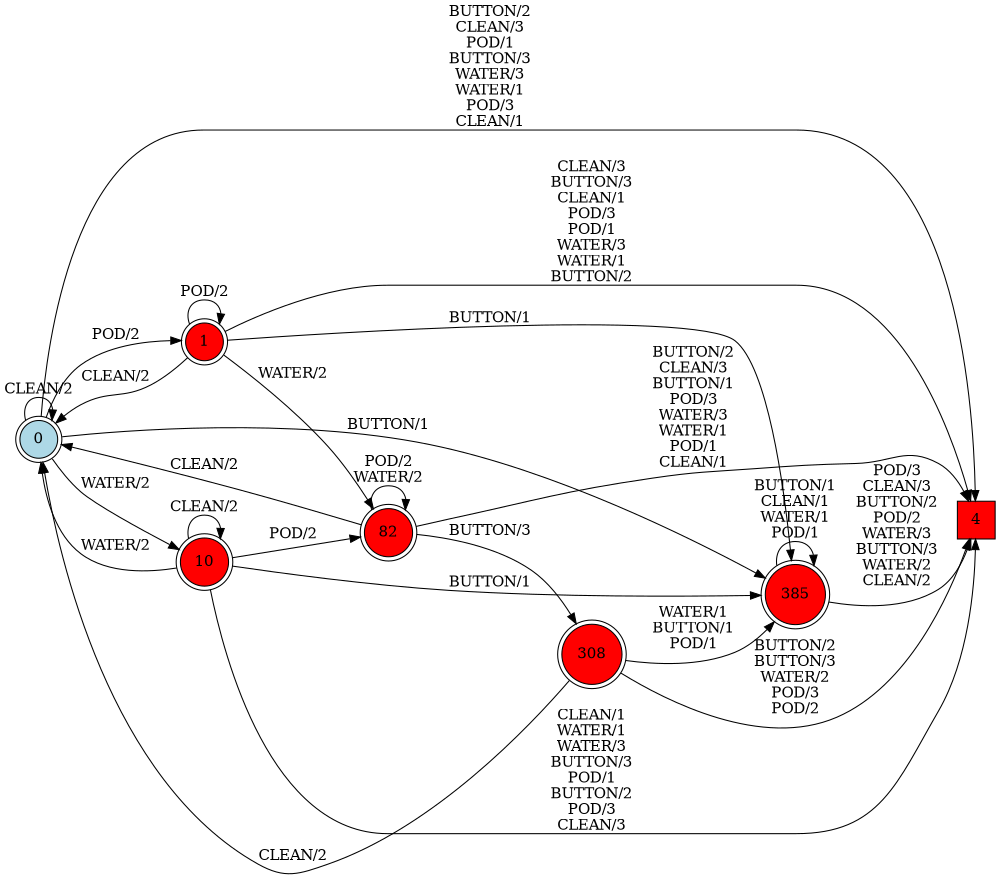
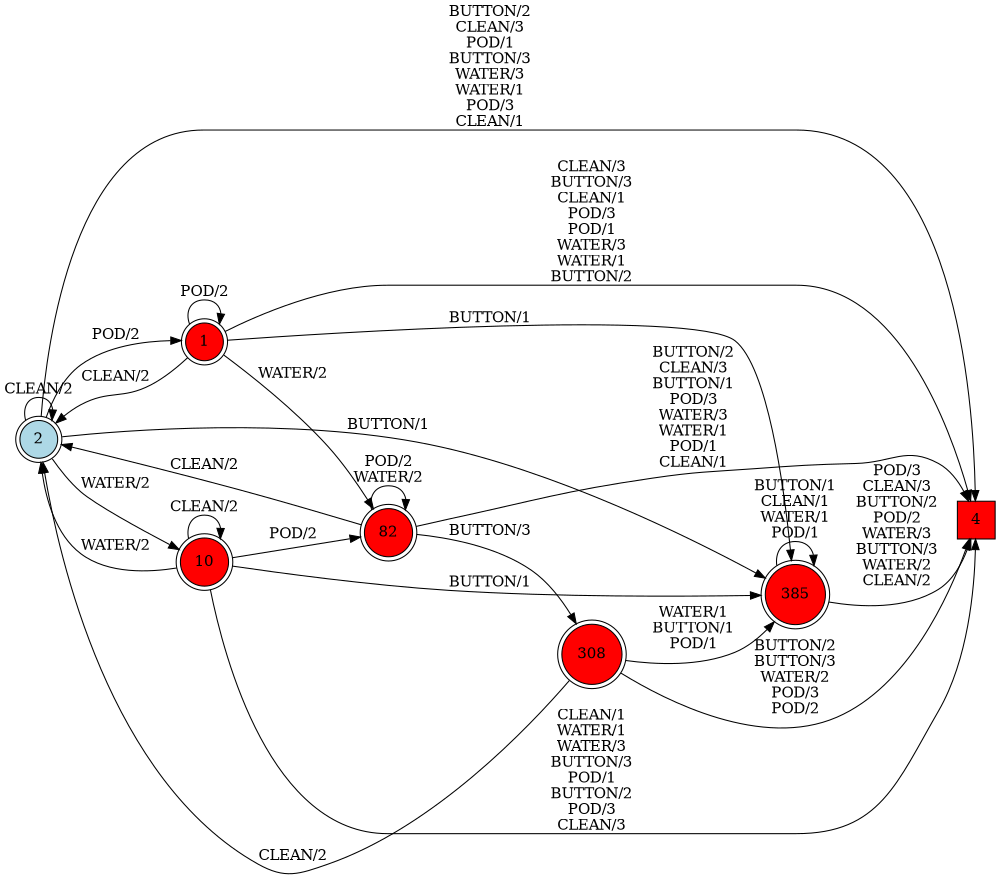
node "0": label "0" -> "2"
